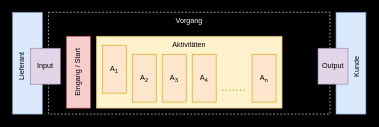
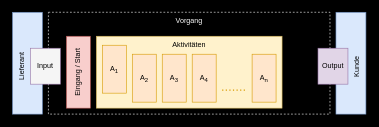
node "Input": fillcolor #e1d5e7 -> #f5f5f5
